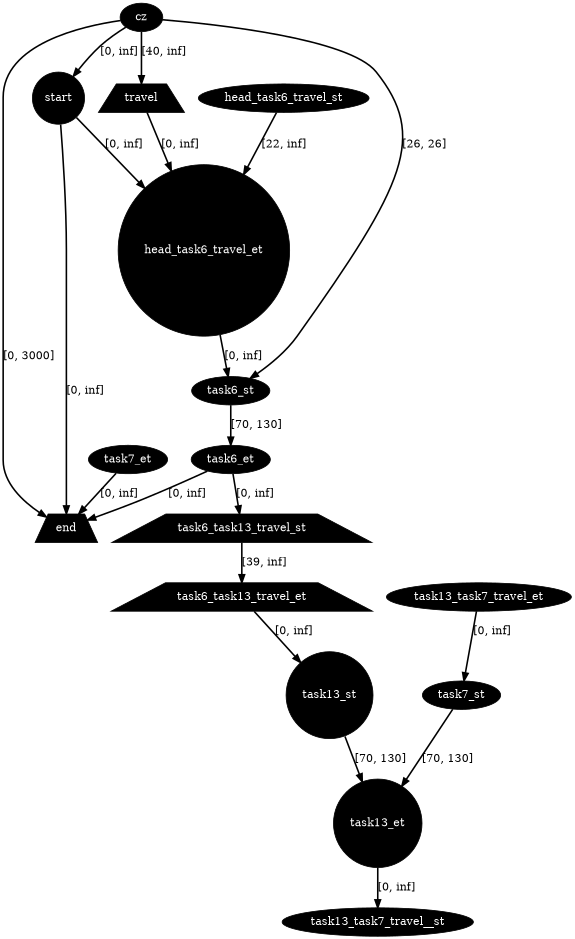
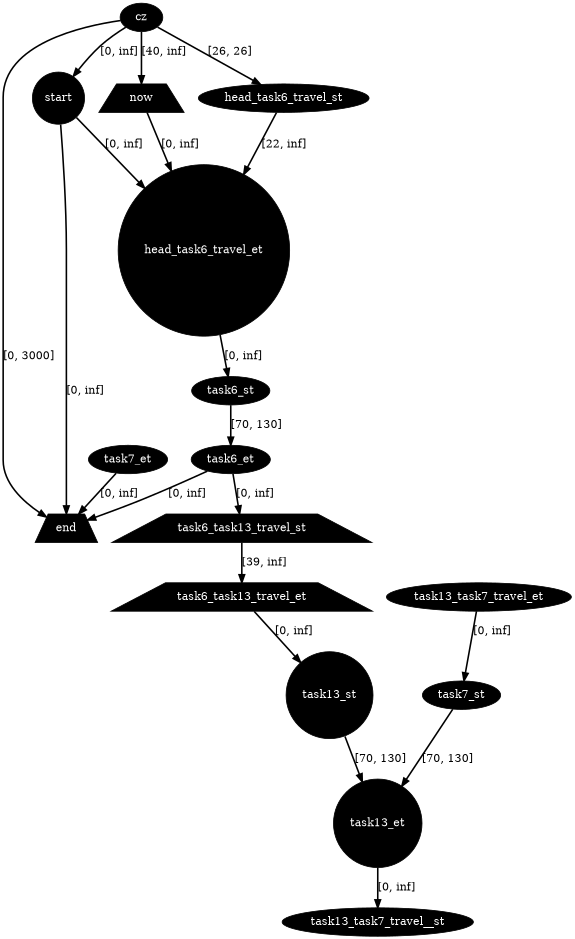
node "travel": label "travel" -> "now"
edge "cz" -> "task6_st": now "cz" -> "head_task6_travel_st"
